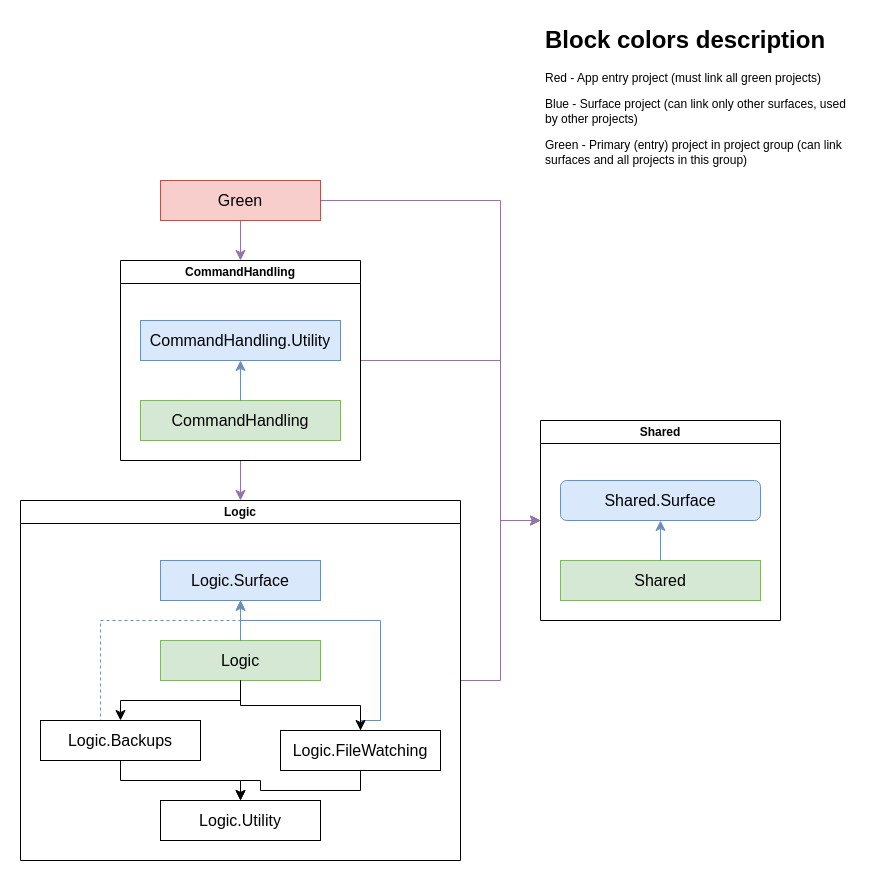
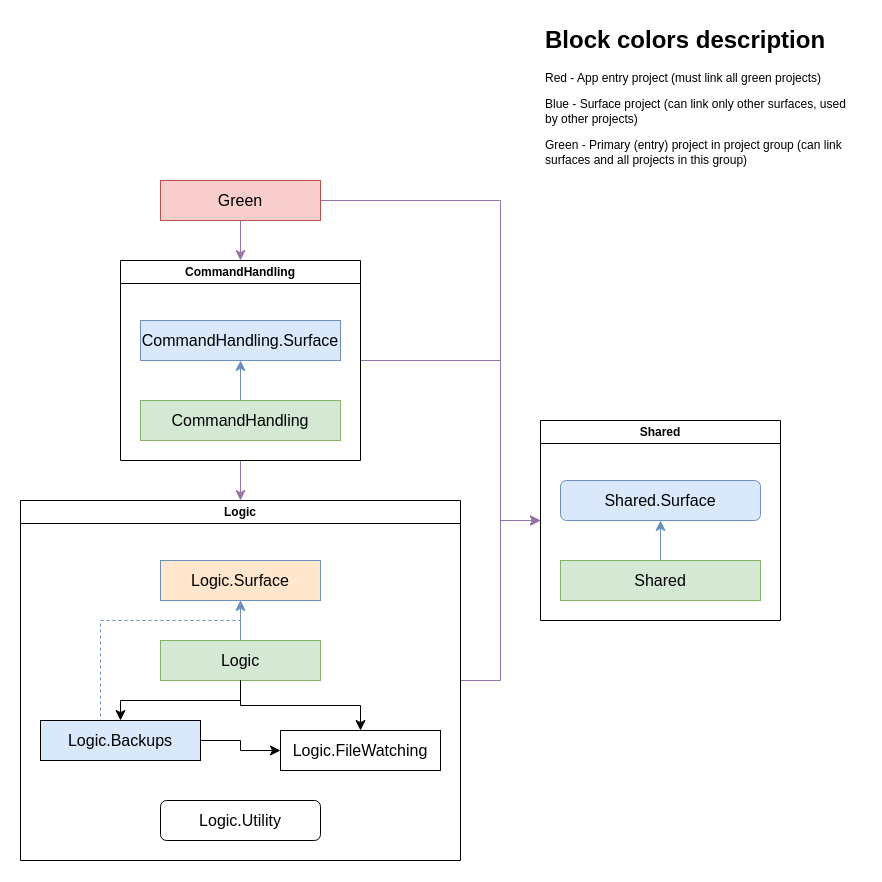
node "CommandHandling.Utility": label "CommandHandling.Utility" -> "CommandHandling.Surface"
node "Logic.Surface": fillcolor #dae8fc -> #ffe6cc
edge "Logic.FileWatching" -> "Logic.Surface": removed
node "Logic.Backups": fillcolor #ffffff -> #dae8fc
edge "Logic.Backups" -> "Logic.Utility": now "Logic.Backups" -> "Logic.FileWatching"
edge "Logic.FileWatching" -> "Logic.Utility": removed
node "Logic.Utility": shape rectangle -> rounded rectangle
